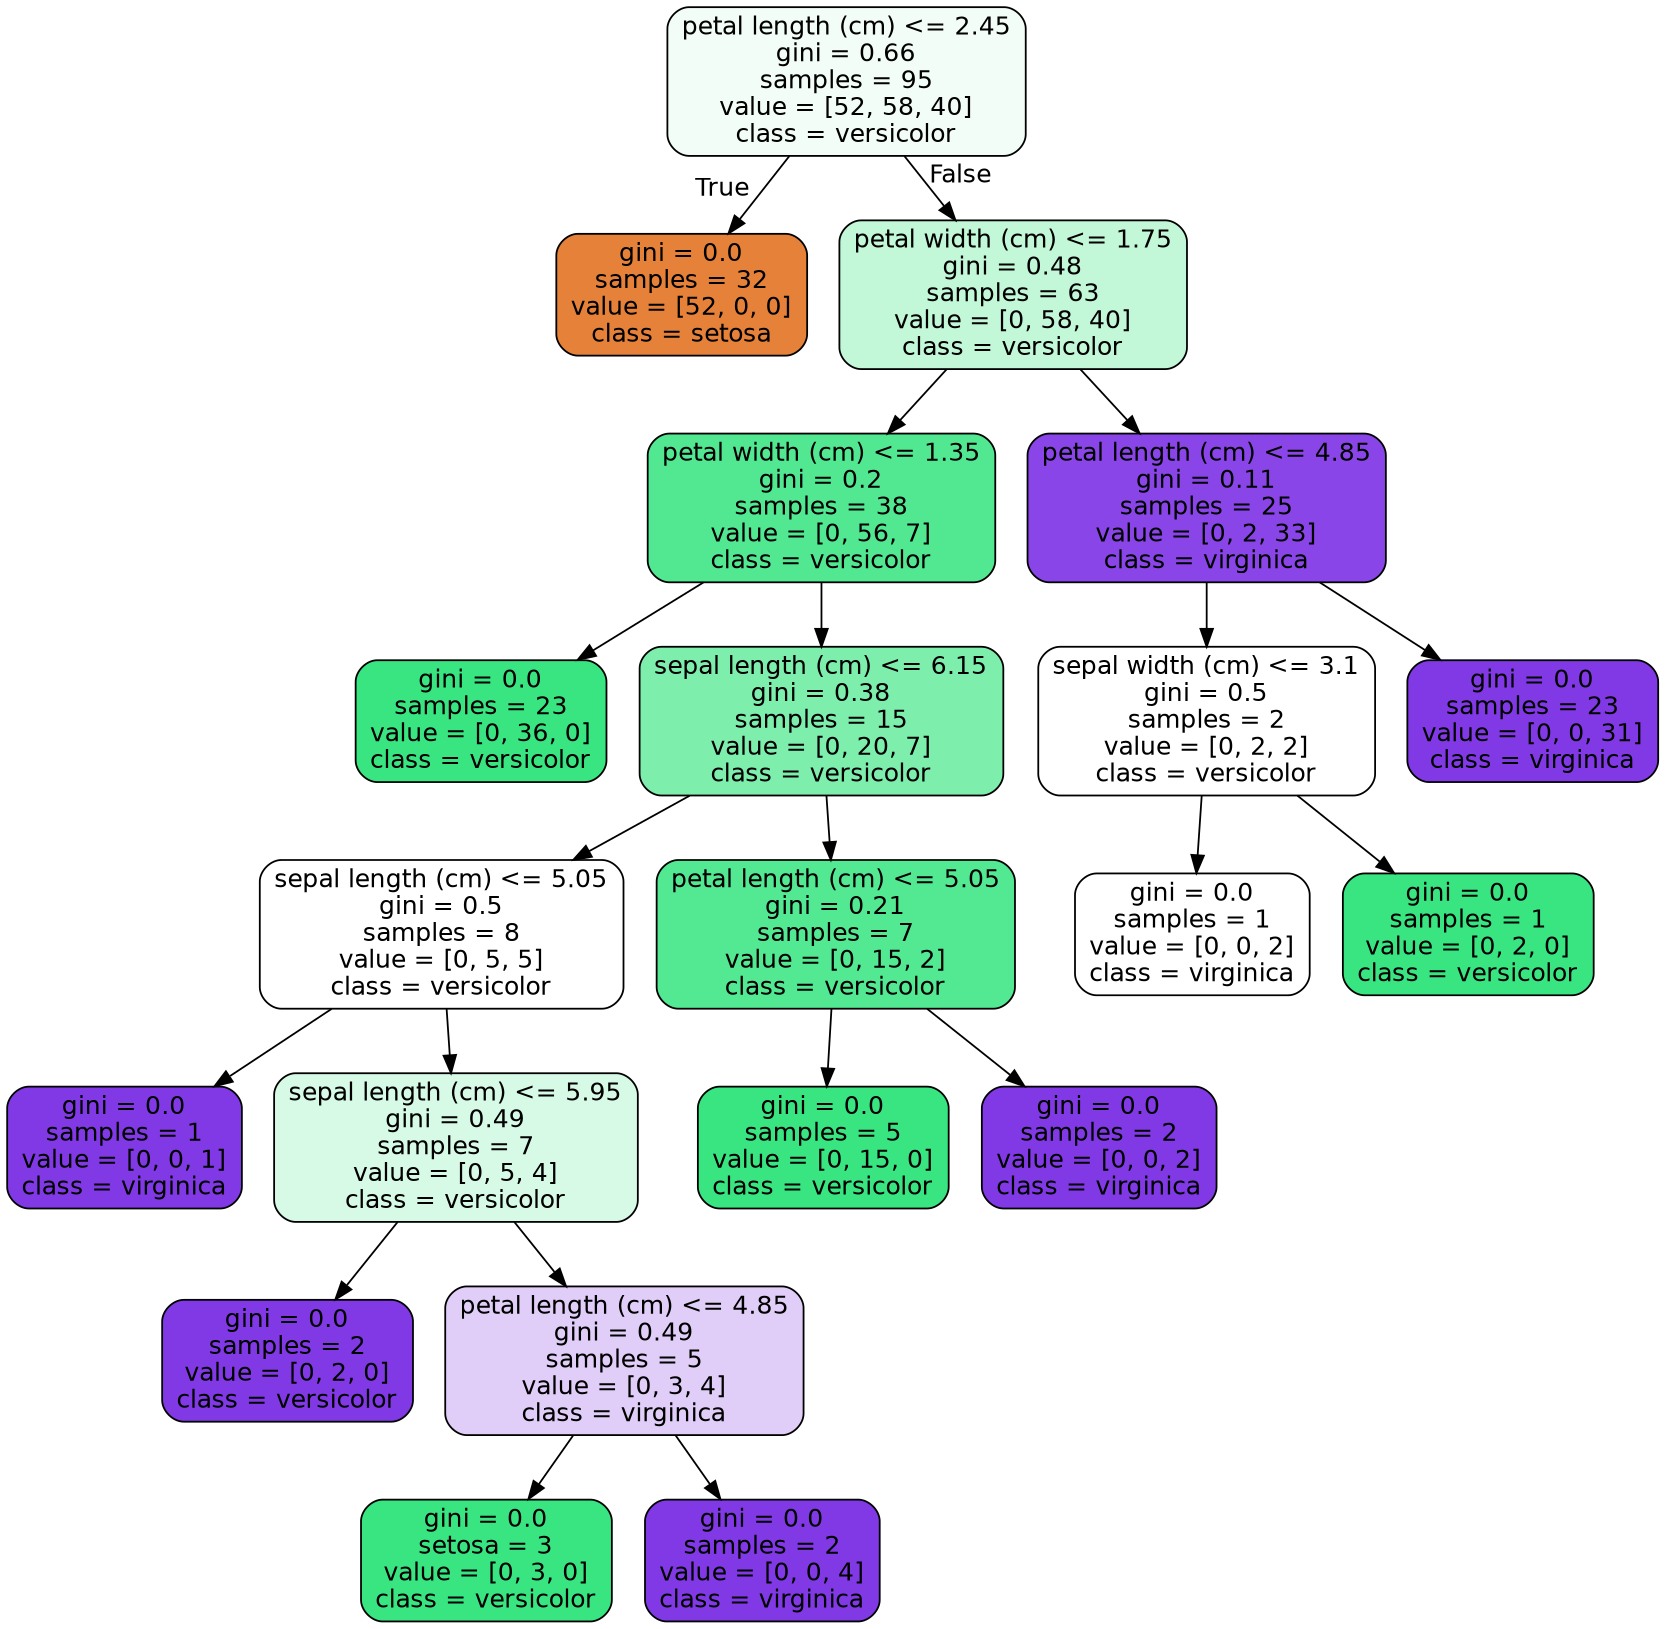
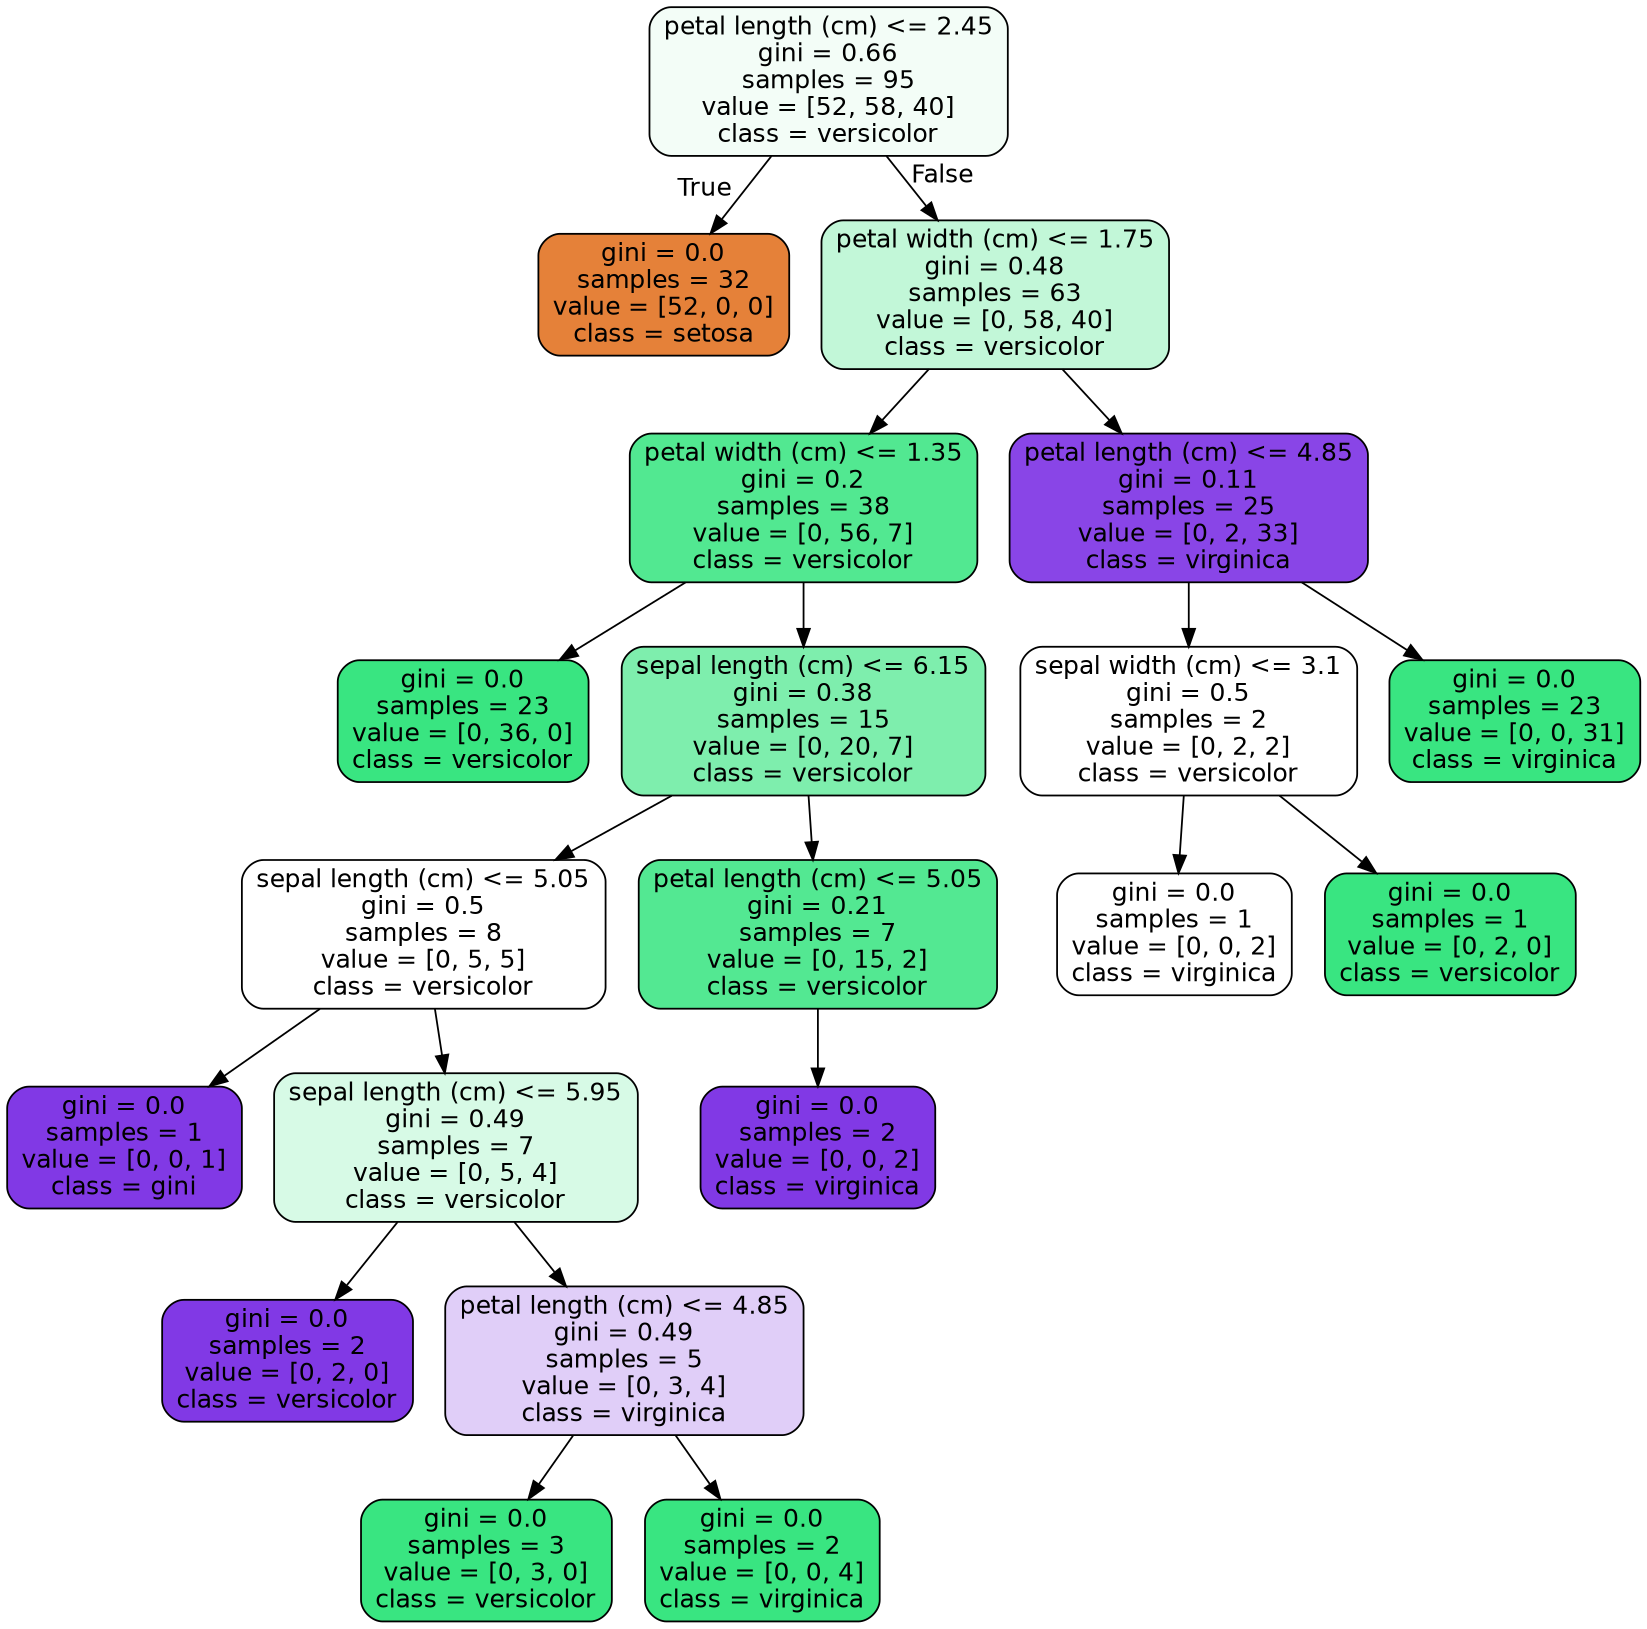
node "gini = 0.0 samples = 23 value = [0, 0, 31] class = virginica": fillcolor #8139e5 -> #39e581
node "gini = 0.0 samples = 1 value = [0, 0, 1] class = virginica": label "gini = 0.0 samples = 1 value = [0, 0, 1] class = virginica" -> "gini = 0.0 samples = 1 value = [0, 0, 1] class = gini"
node "gini = 0.0 samples = 5 value = [0, 15, 0] class = versicolor": removed
node "gini = 0.0 setosa = 3 value = [0, 3, 0] class = versicolor": label "gini = 0.0 setosa = 3 value = [0, 3, 0] class = versicolor" -> "gini = 0.0 samples = 3 value = [0, 3, 0] class = versicolor"
node "gini = 0.0 samples = 2 value = [0, 0, 4] class = virginica": fillcolor #8139e5 -> #39e581
